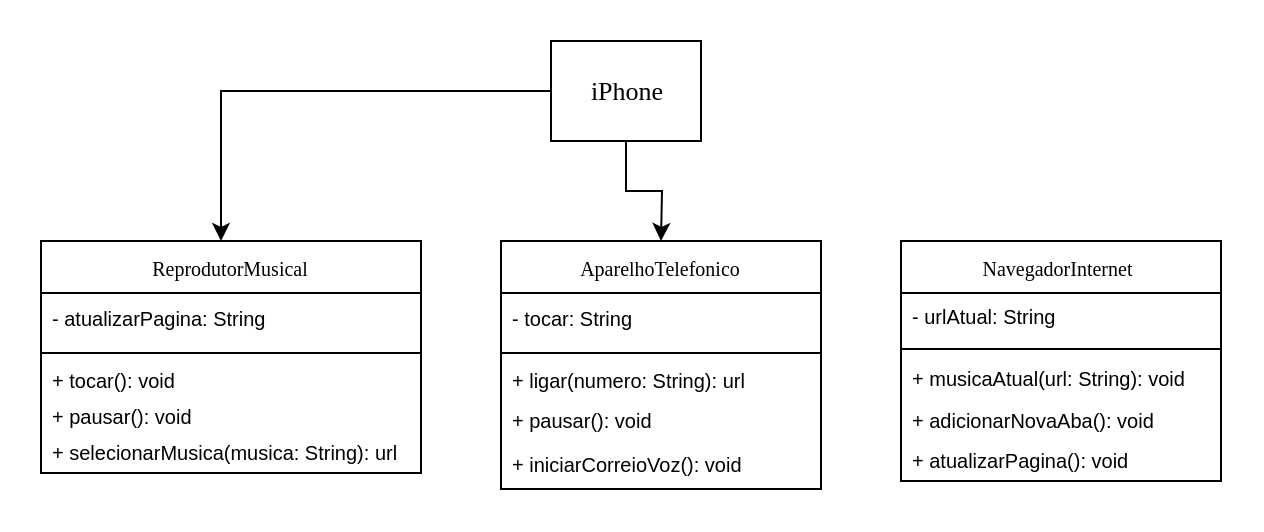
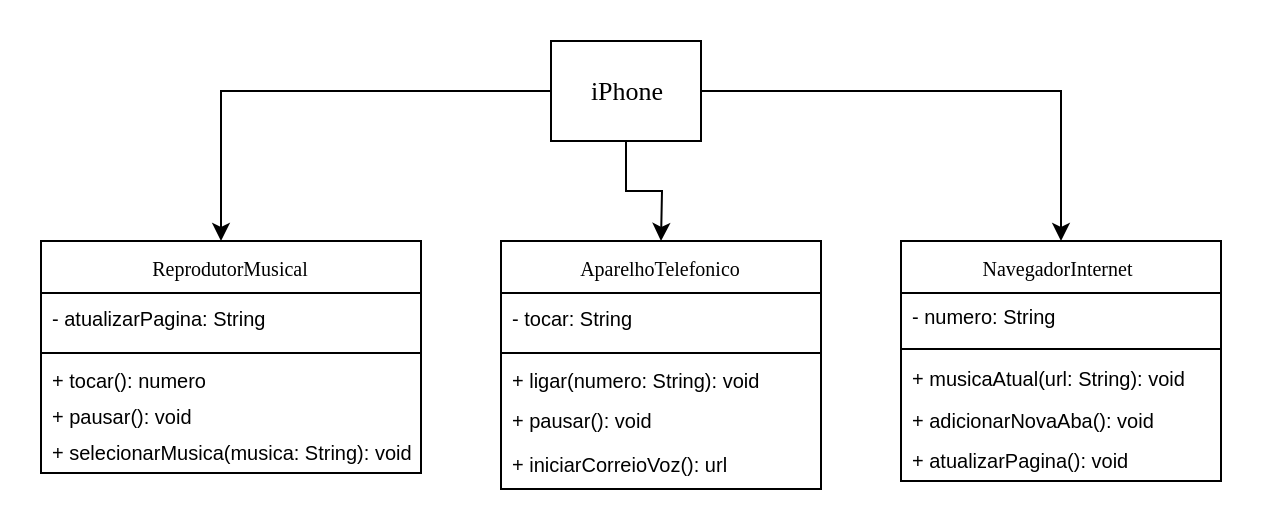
edge "iPhone" -> "NavegadorInternet": added
node "- urlAtual: String": label "- urlAtual: String" -> "- numero: String"
node "+ tocar(): void": label "+ tocar(): void" -> "+ tocar(): numero"
node "+ ligar(numero: String): url": label "+ ligar(numero: String): url" -> "+ ligar(numero: String): void"
node "+ selecionarMusica(musica: String): url": label "+ selecionarMusica(musica: String): url" -> "+ selecionarMusica(musica: String): void"
node "+ iniciarCorreioVoz(): void": label "+ iniciarCorreioVoz(): void" -> "+ iniciarCorreioVoz(): url"
